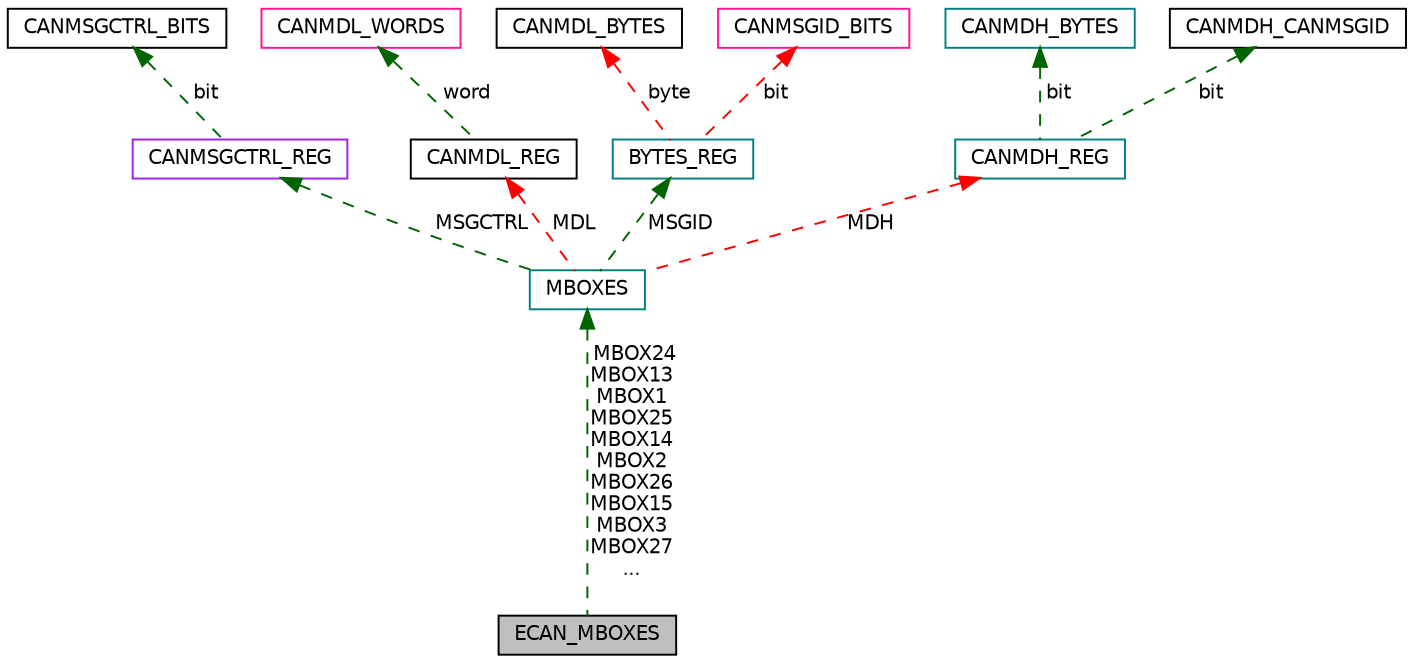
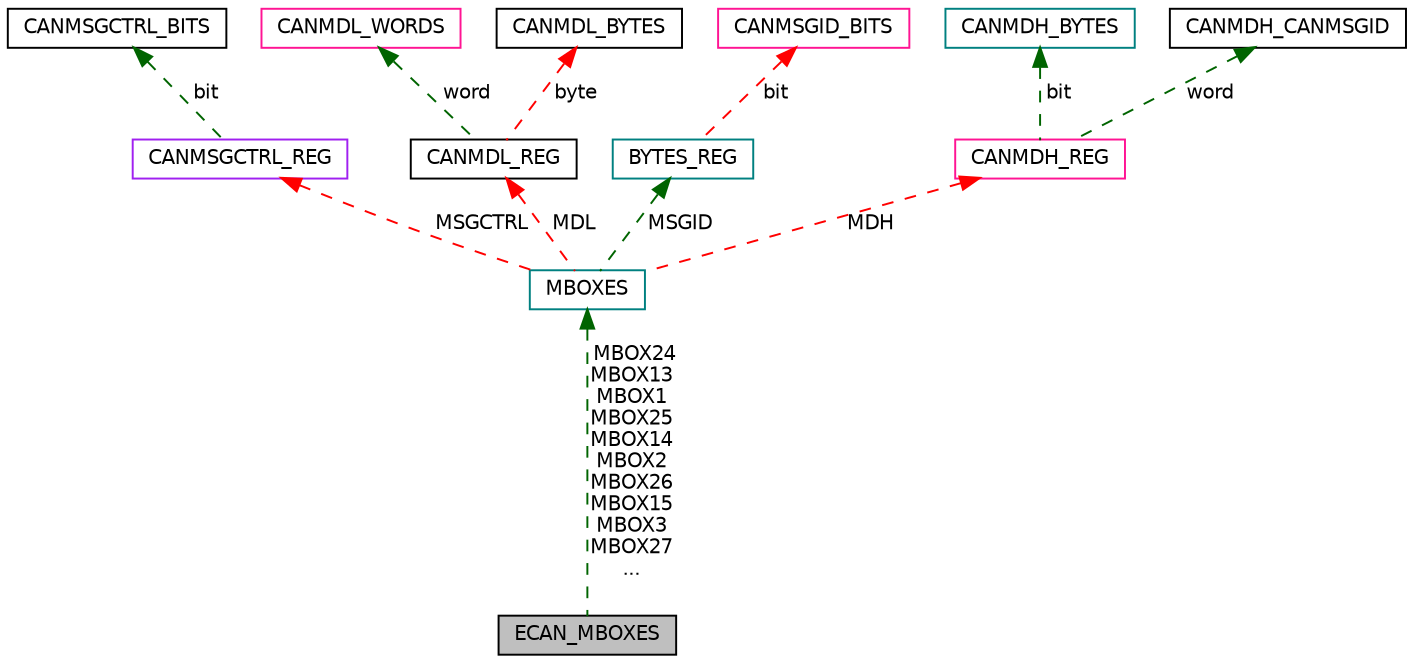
edge "CANMDH_REG" -> "CANMDH_CANMSGID": label " bit" -> " word"
edge "BYTES_REG" -> "CANMDL_BYTES": now "CANMDL_REG" -> "CANMDL_BYTES"
node "CANMDH_REG": color teal -> deeppink
edge "MBOXES" -> "CANMSGCTRL_REG": color darkgreen -> red
